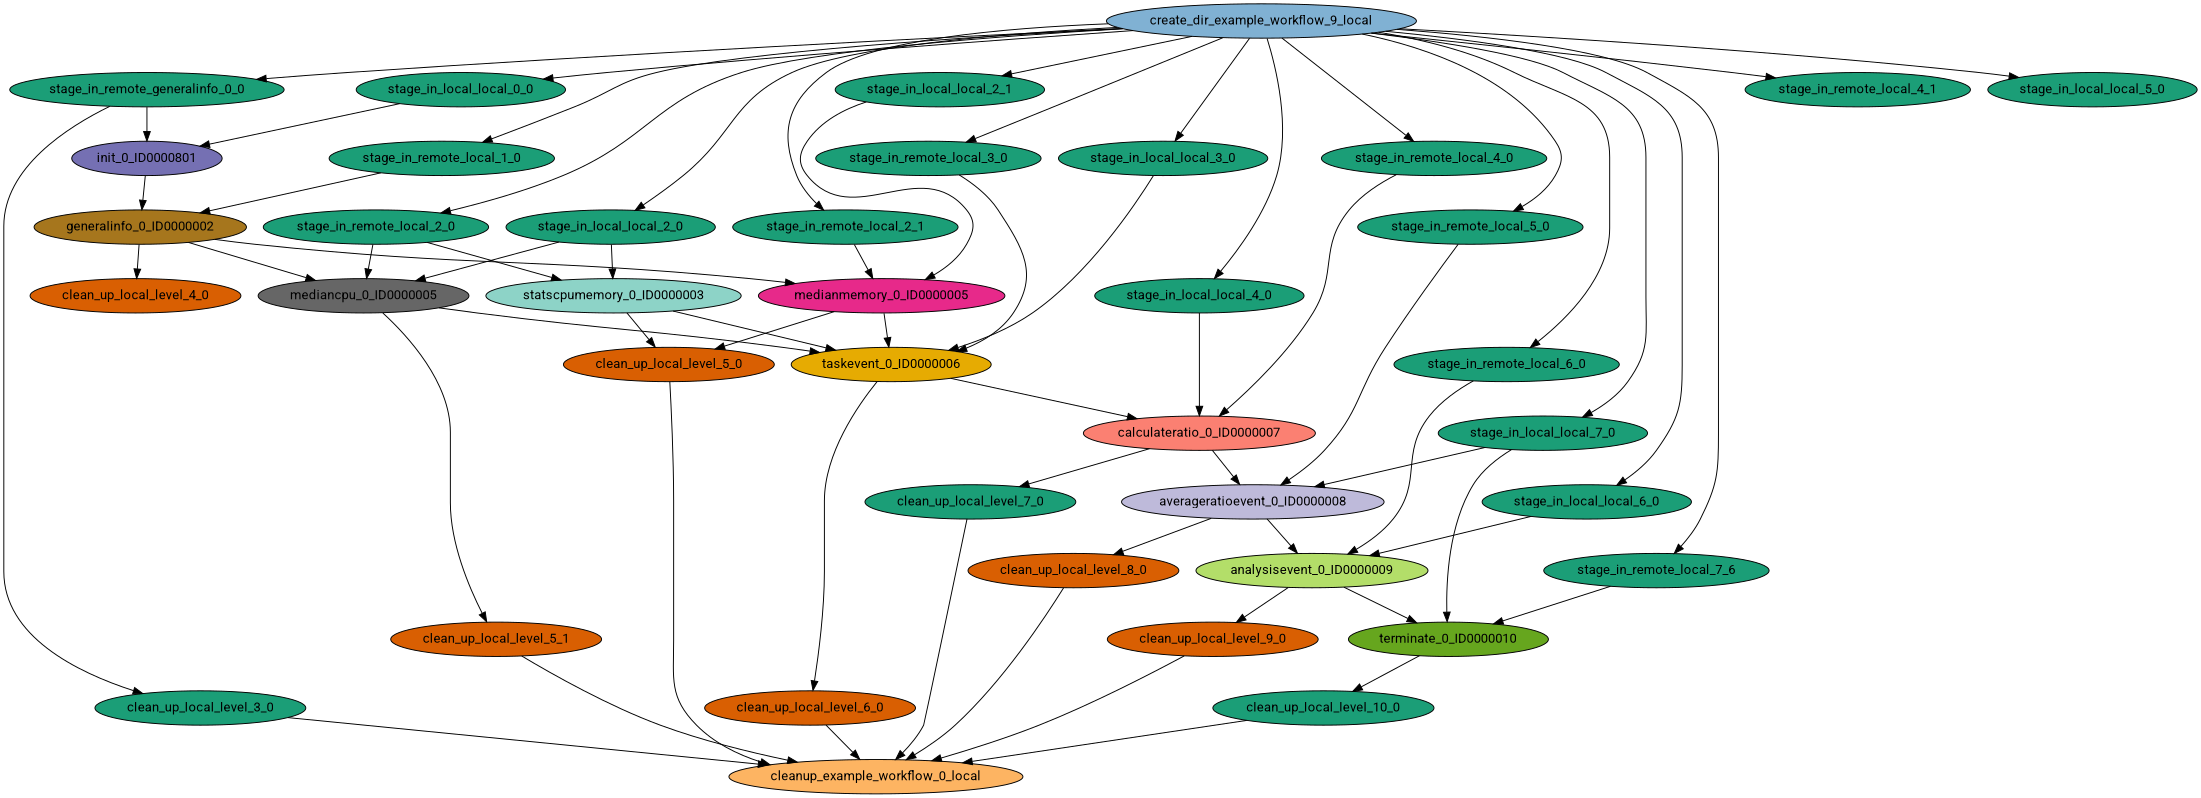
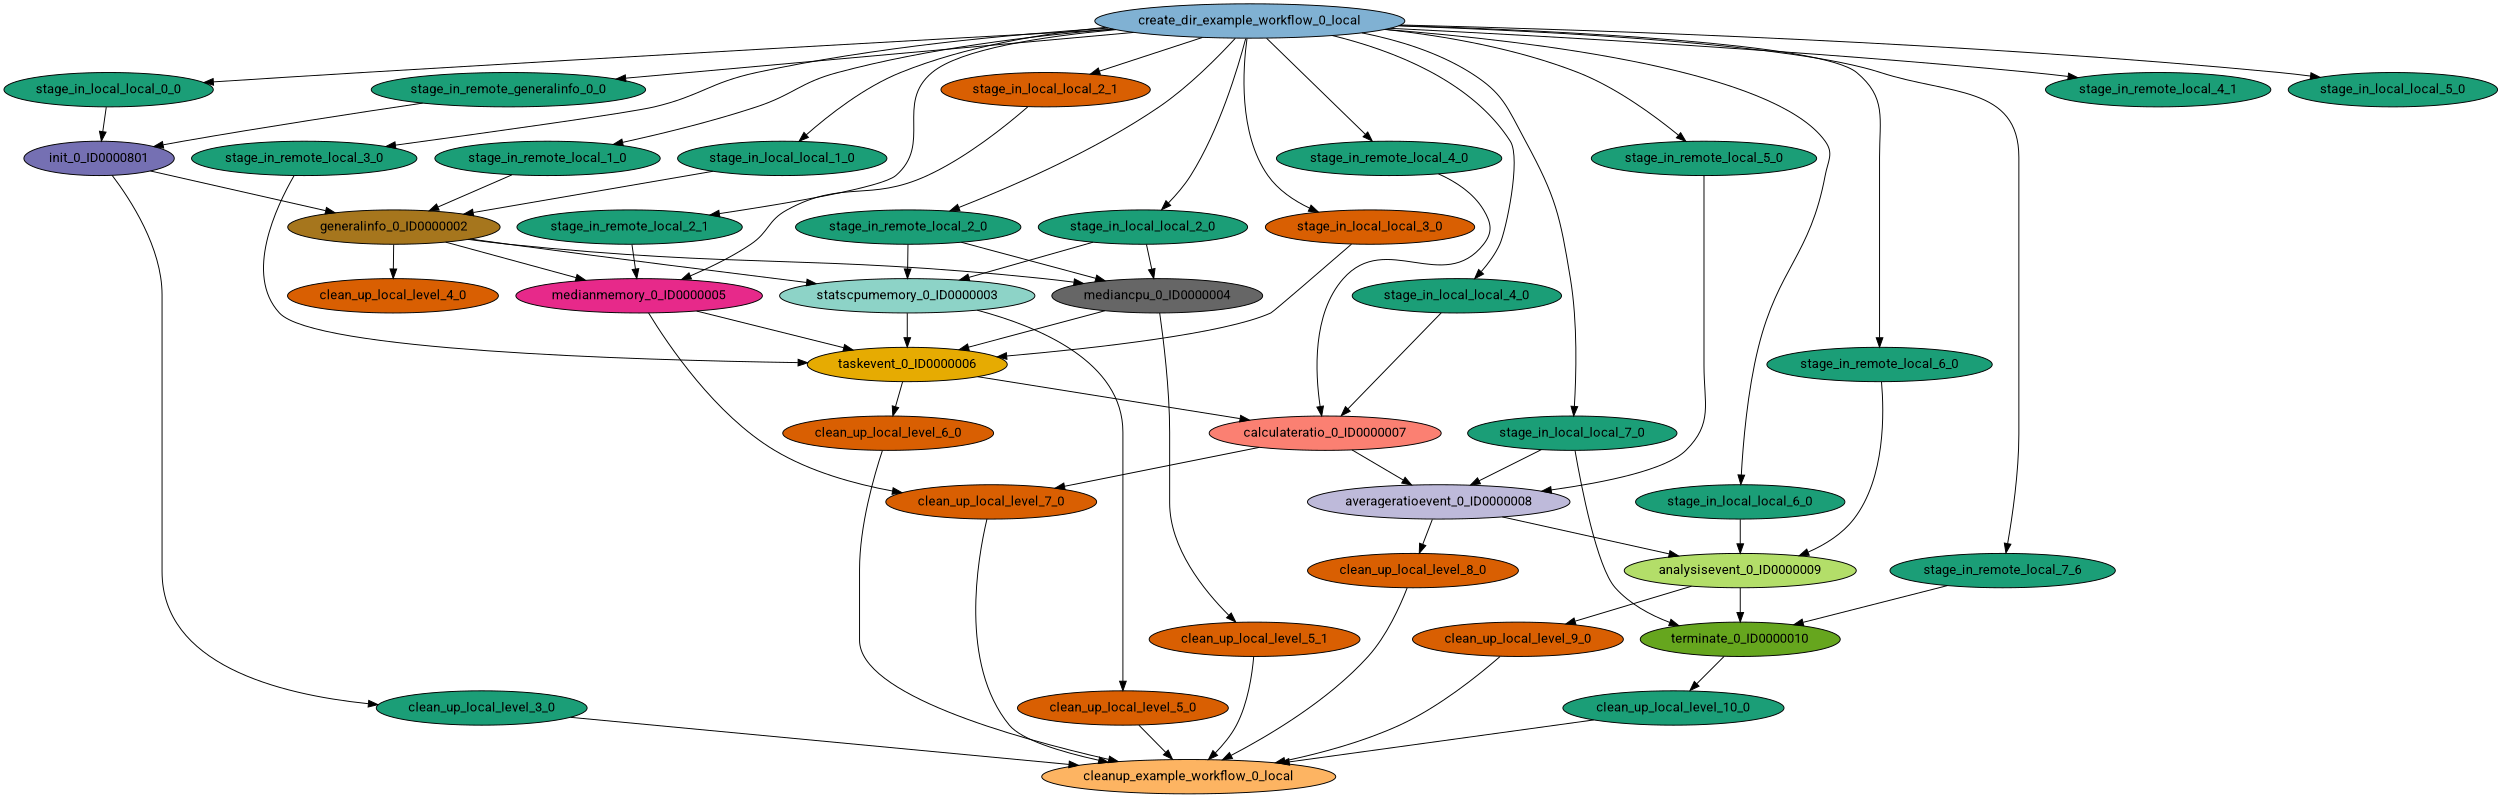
node "create_dir_example_workflow_9_local": label "create_dir_example_workflow_9_local" -> "create_dir_example_workflow_0_local"
node "stage_in_local_local_2_1": fillcolor #1b9e77 -> #d95f02
node "stage_in_local_local_1_0": added
node "stage_in_local_local_3_0": fillcolor #1b9e77 -> #d95f02
edge "generalinfo_0_ID0000002" -> "statscpumemory_0_ID0000003": added
node "mediancpu_0_ID0000005": label "mediancpu_0_ID0000005" -> "mediancpu_0_ID0000004"
edge "medianmemory_0_ID0000005" -> "clean_up_local_level_5_0": now "medianmemory_0_ID0000005" -> "clean_up_local_level_7_0"
edge "stage_in_remote_generalinfo_0_0" -> "clean_up_local_level_3_0": now "init_0_ID0000801" -> "clean_up_local_level_3_0"
node "clean_up_local_level_7_0": fillcolor #1b9e77 -> #d95f02
